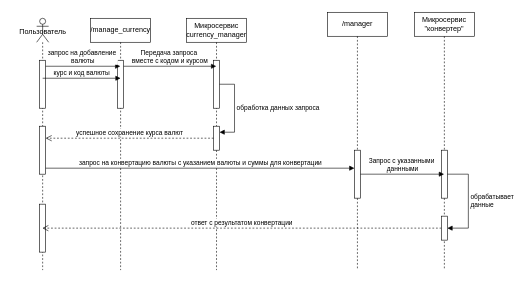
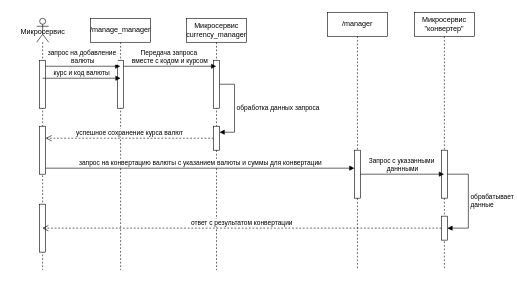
node "/manage_currency": label "/manage_currency" -> "/manage_manager"
node "Пользователь": label "Пользователь" -> "Микросервис"
